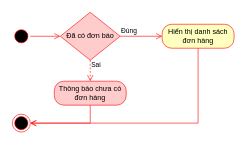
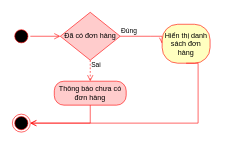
node "Đã có đơn báo": label "Đã có đơn báo" -> "Đã có đơn hàng"
node "Hiển thị danh sách đơn hàng": size 72x24 -> 48x39
